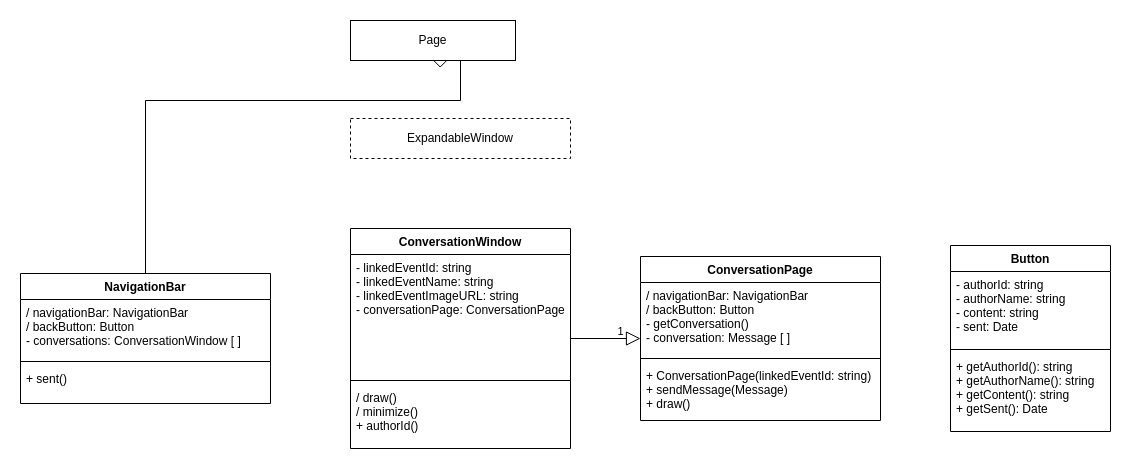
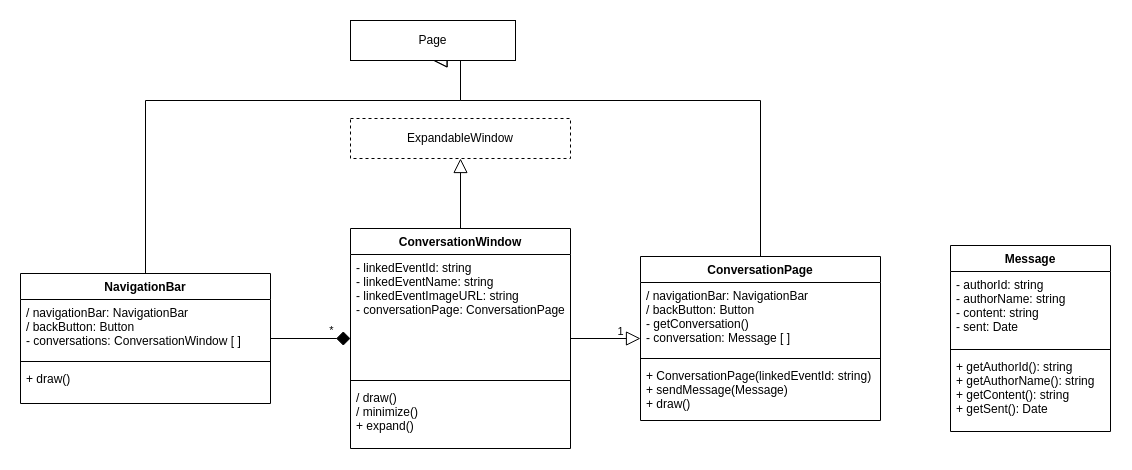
edge "NavigationBar" -> "Page": arrowhead diamond -> block
edge "ConversationPage" -> "Page": added
edge "ConversationWindow" -> "ExpandableWindow": added
node "Button": label "Button" -> "Message"
edge "NavigationBar" -> "ConversationWindow": added, label "*"
node "+ sent()": label "+ sent()" -> "+ draw()"
node "/ draw() / minimize() + authorId()": label "/ draw() / minimize() + authorId()" -> "/ draw() / minimize() + expand()"
